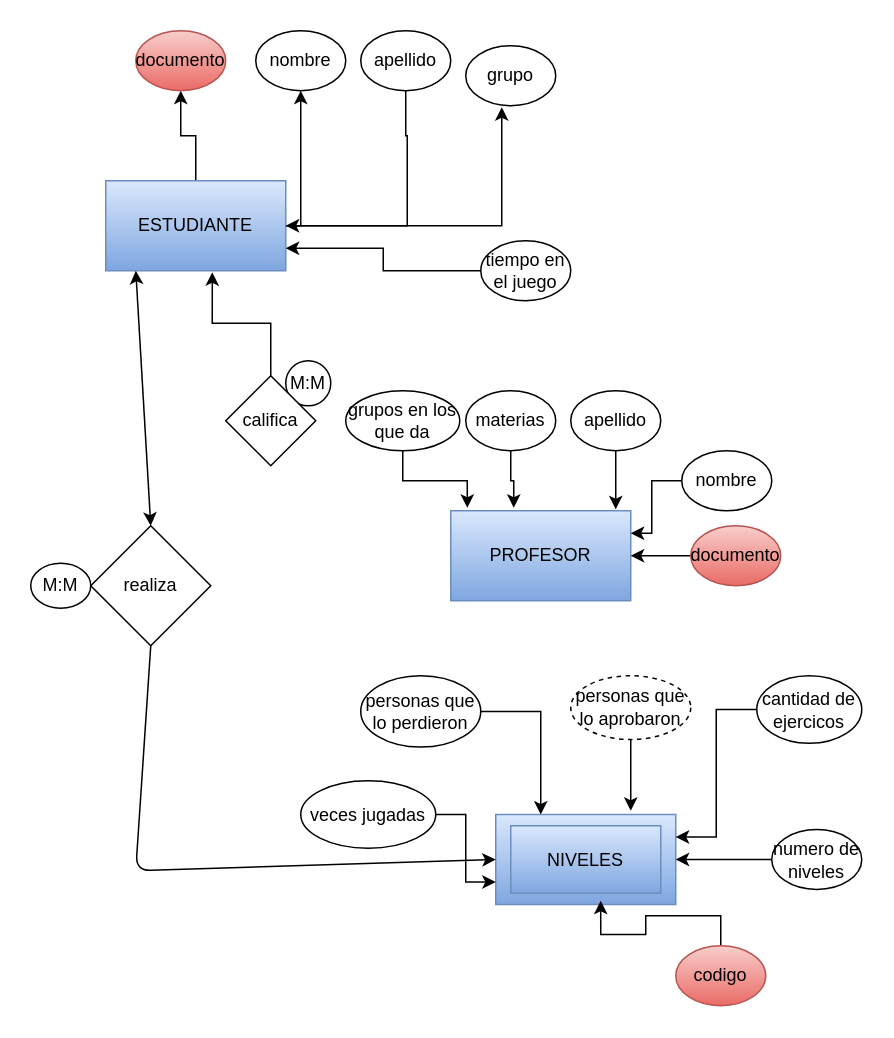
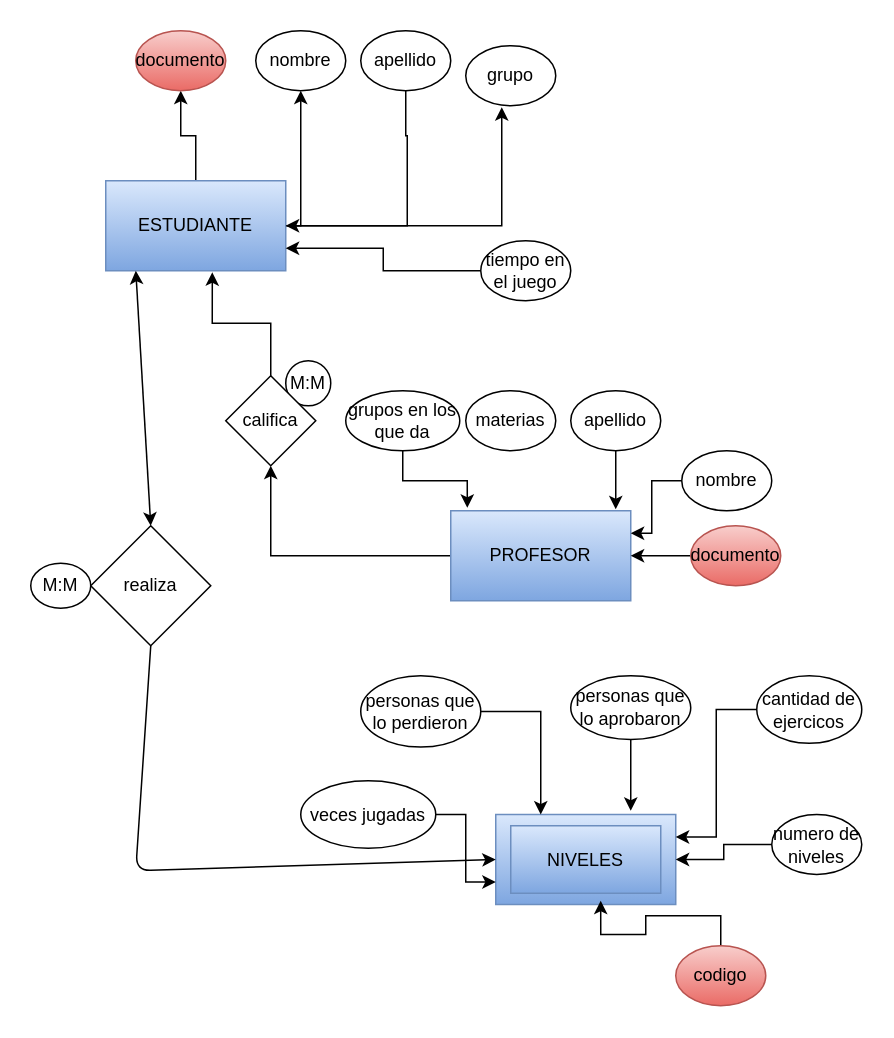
edge "materias" -> "PROFESOR": removed
edge "PROFESOR" -> "califica": added
node "personas que lo aprobaron": style dashed -> solid
node "numero de niveles": moved (817, 860) -> (817, 845)
